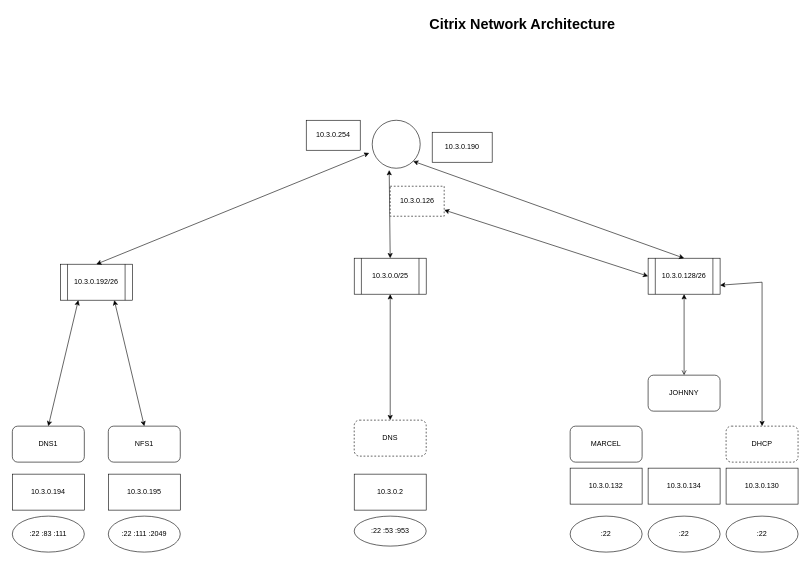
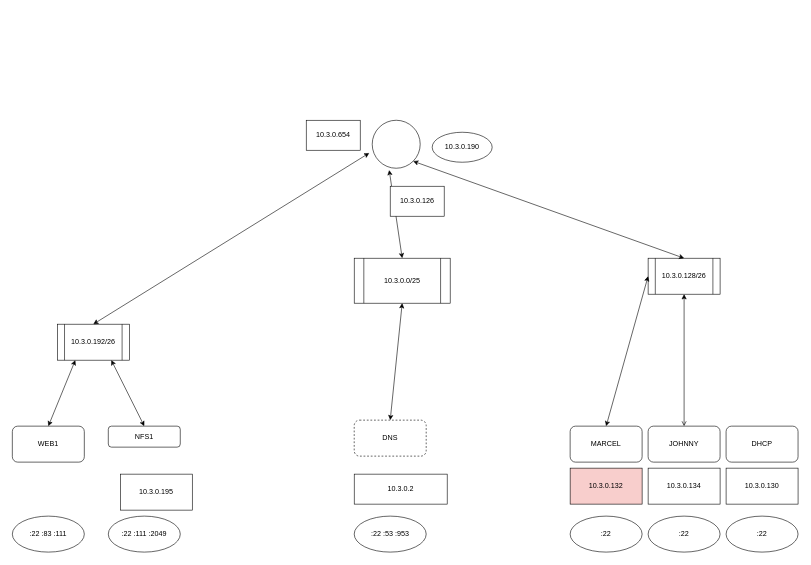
node "Citrix Network Architecture": removed
node "10.3.0.254": label "10.3.0.254" -> "10.3.0.654"
node "10.3.0.190": shape rectangle -> ellipse
node "10.3.0.126": style dashed -> solid
edge "10.3.0.126" -- "10.3.0.128/26": now "MARCEL" -- "10.3.0.128/26"
node "10.3.0.0/25": size 72x36 -> 96x45
node "10.3.0.192/26": moved (96, 282) -> (93, 342)
edge "10.3.0.128/26" -- "DHCP": removed
node "JOHNNY": moved (684, 393) -> (684, 444)
node "DNS1": label "DNS1" -> "WEB1"
node "NFS1": size 72x36 -> 72x21
node "DHCP": style dashed -> solid
node "10.3.0.132": fillcolor #ffffff -> #f8cecc
node "10.3.0.194": removed
node "10.3.0.195": moved (144, 492) -> (156, 492)
node "10.3.0.2": size 72x36 -> 93x30
node ":22 :53 :953": size 72x30 -> 72x36
